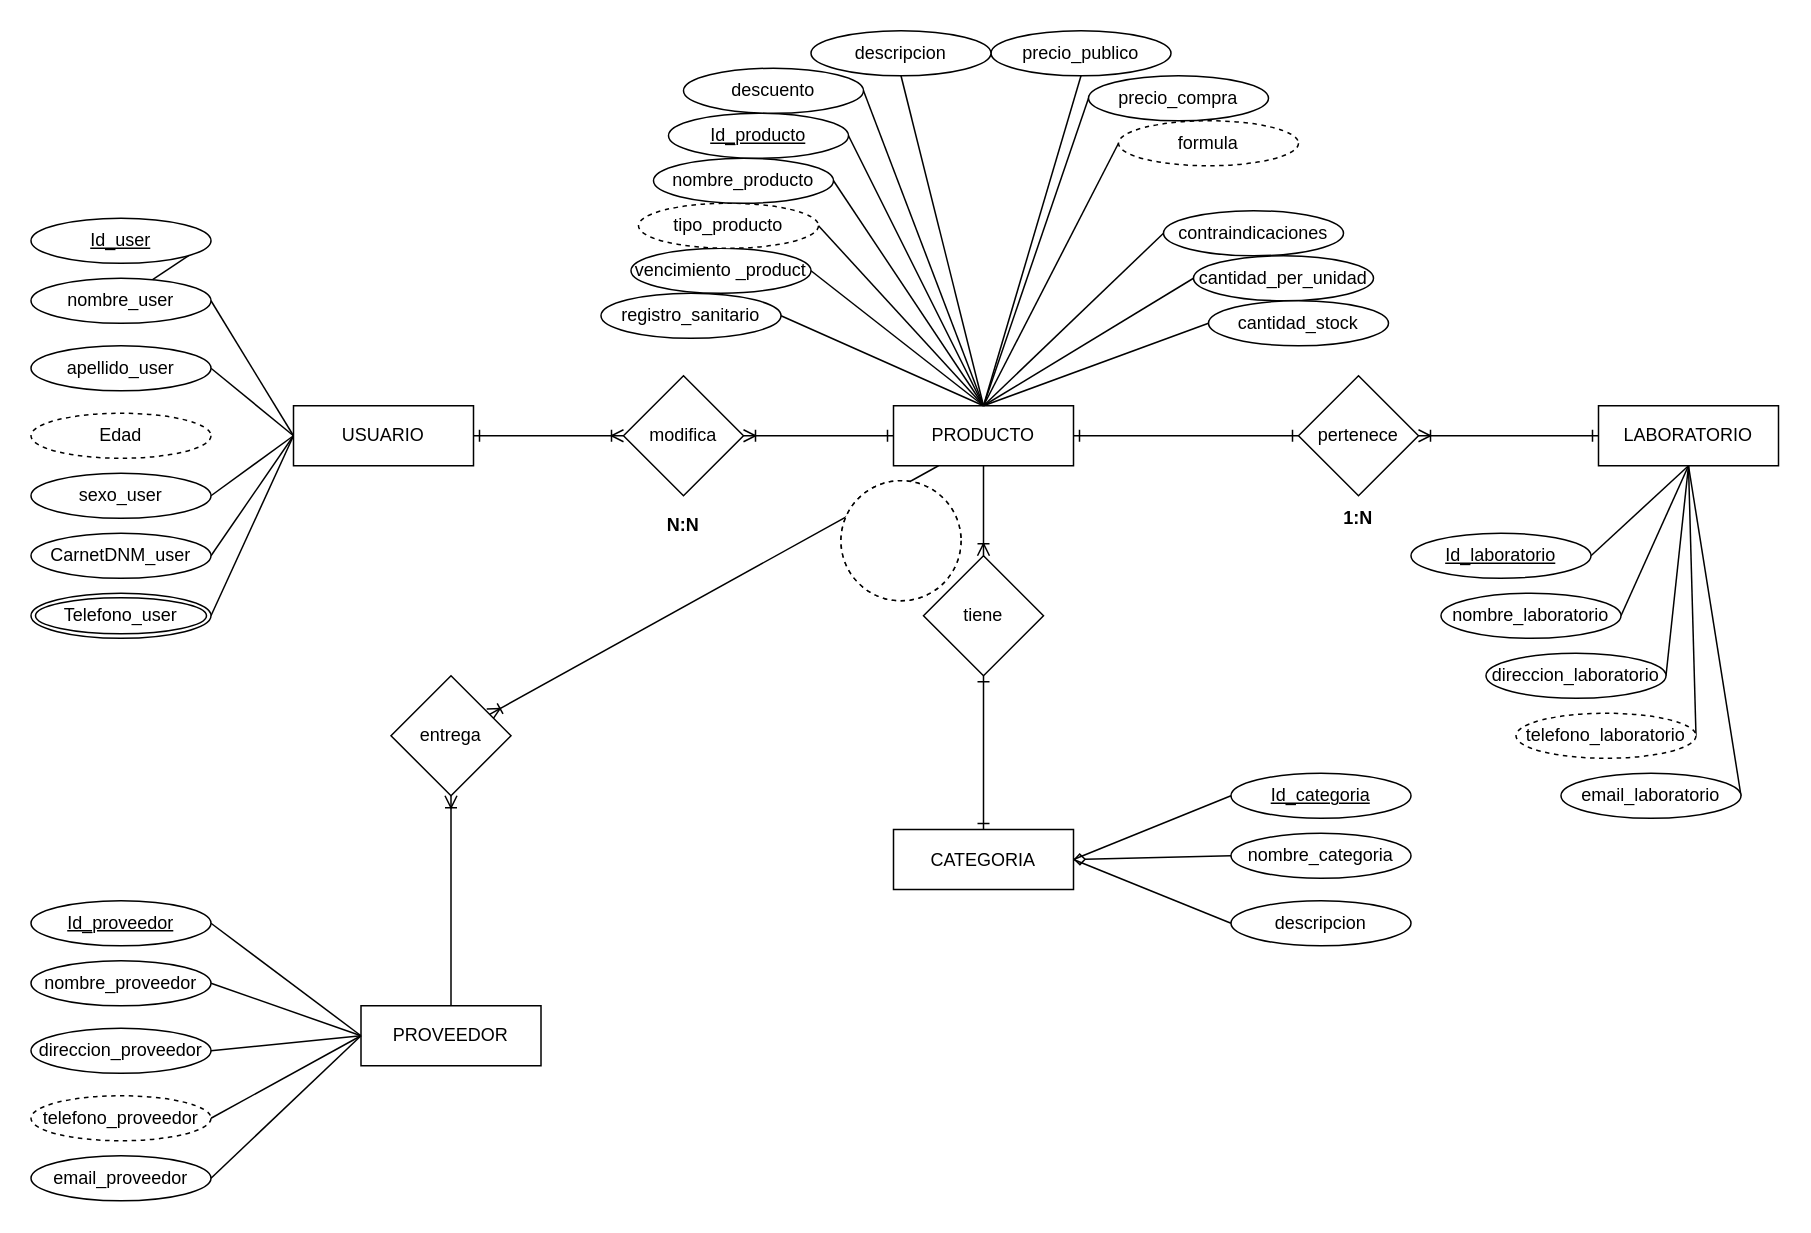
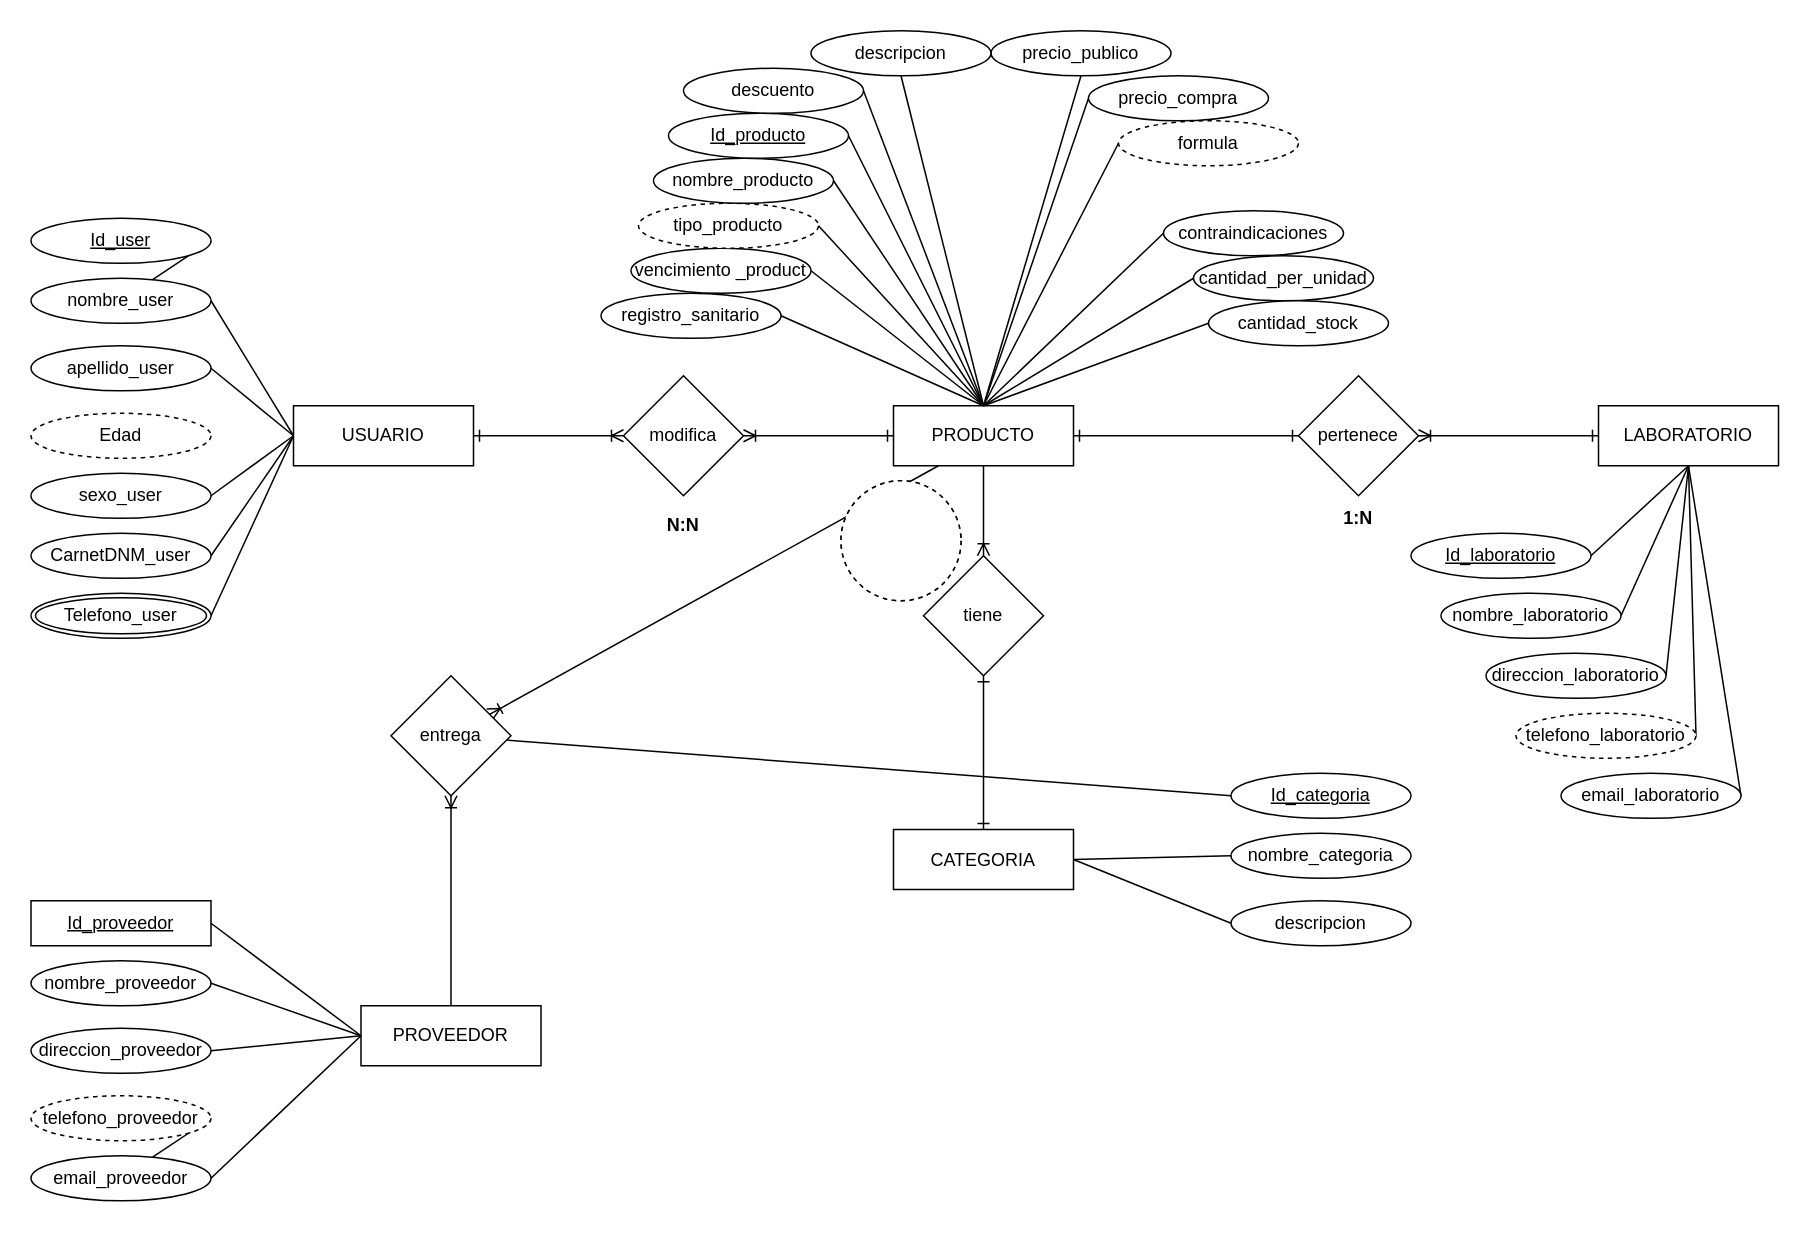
edge "Id_categoria" -- "CATEGORIA": now "Id_categoria" -- "entrega"
edge "nombre_categoria" -> "CATEGORIA": arrowhead diamond -> none
node "Id_proveedor": shape ellipse -> rectangle
edge "PROVEEDOR" -- "telefono_proveedor": now "email_proveedor" -- "telefono_proveedor"
